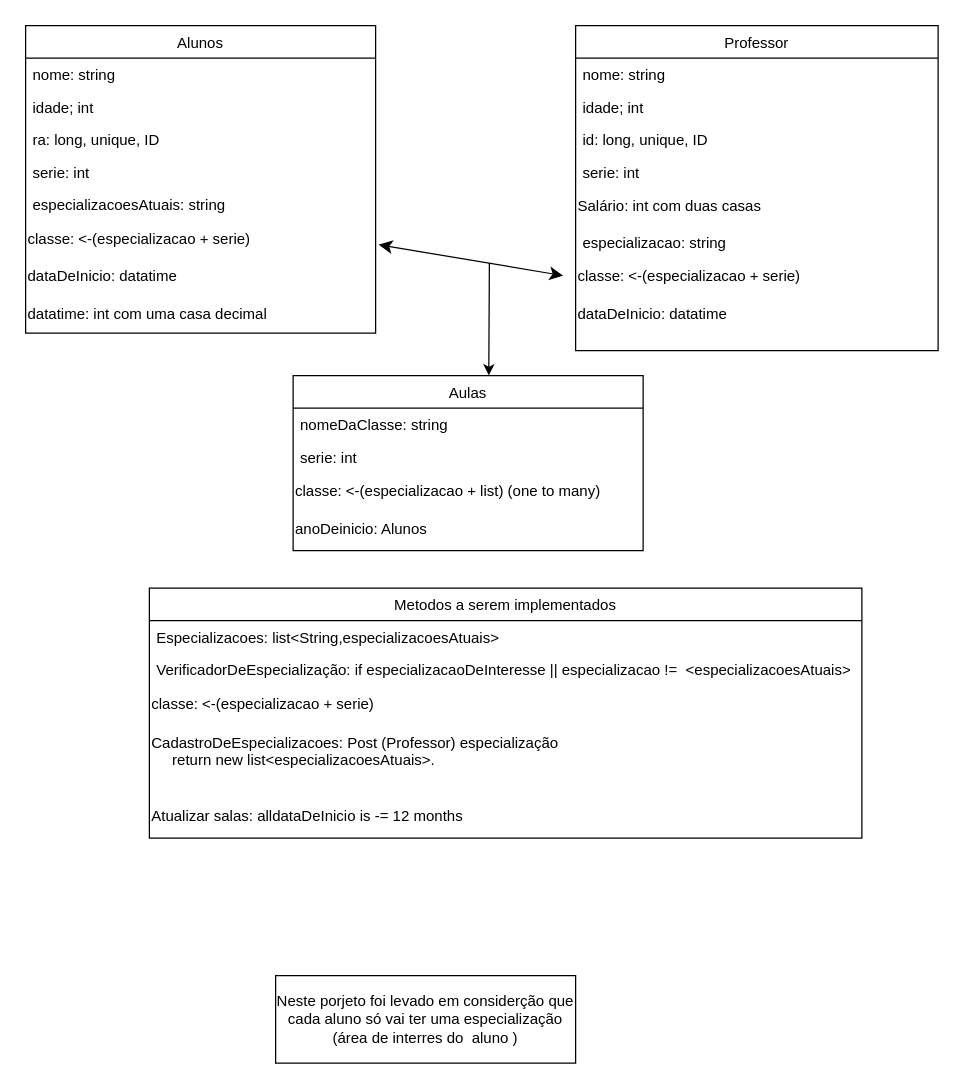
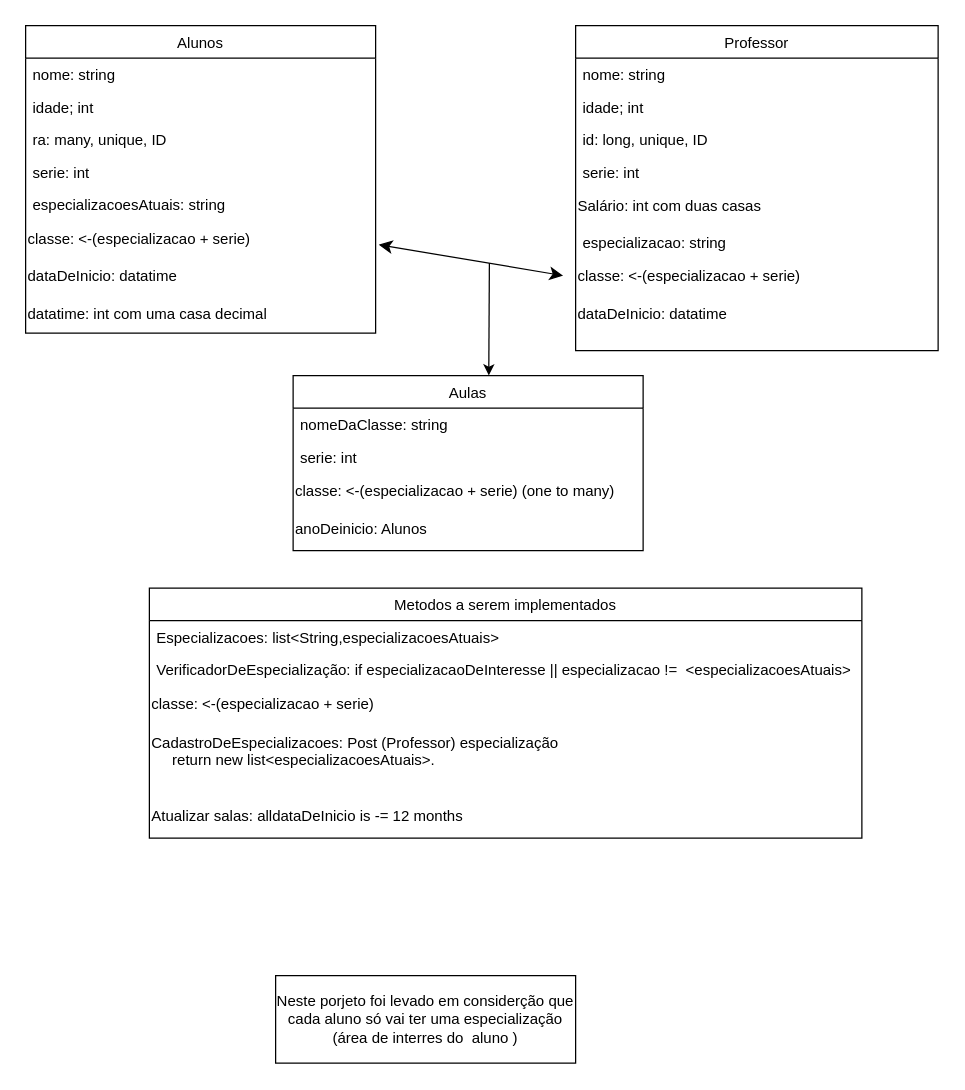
node "ra: long, unique, ID": label "ra: long, unique, ID" -> "ra: many, unique, ID"
node "classe: <-(especializacao + list) (one to many)": label "classe: <-(especializacao + list) (one to many)" -> "classe: <-(especializacao + serie) (one to many)"
